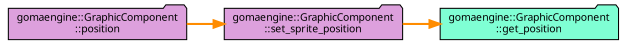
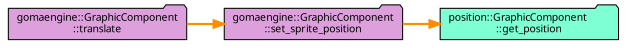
node "gomaengine::GraphicComponent ::position": label "gomaengine::GraphicComponent ::position" -> "gomaengine::GraphicComponent ::translate"
node "gomaengine::GraphicComponent ::get_position": label "gomaengine::GraphicComponent ::get_position" -> "position::GraphicComponent ::get_position"
